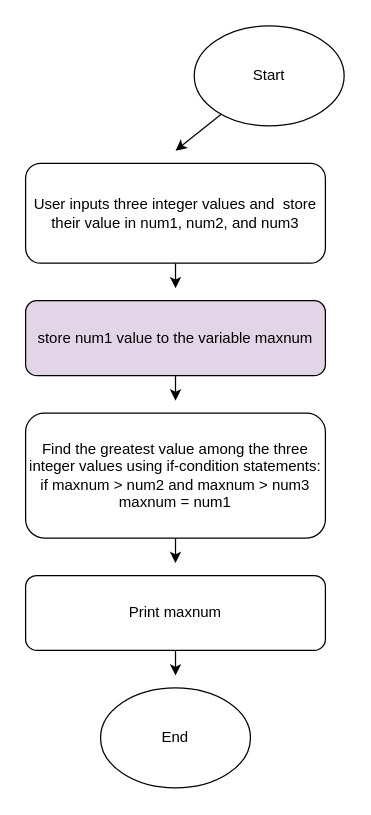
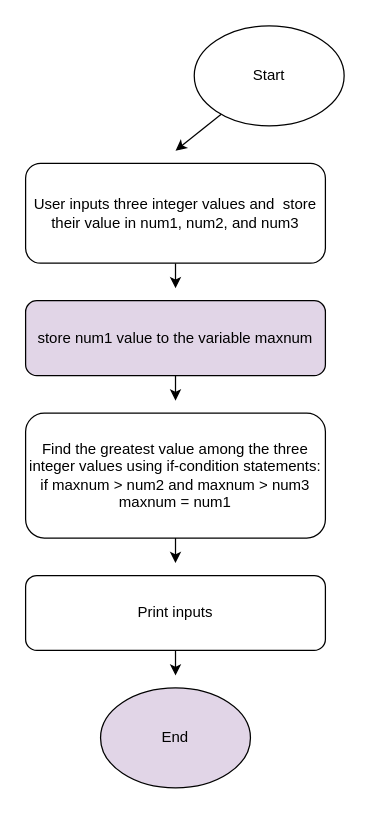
node "Print maxnum": label "Print maxnum" -> "Print inputs"
node "End": fillcolor #ffffff -> #e1d5e7
